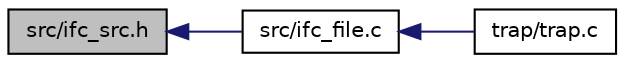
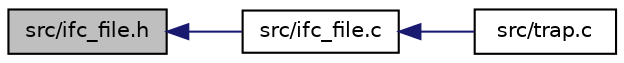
node "src/ifc_src.h": label "src/ifc_src.h" -> "src/ifc_file.h"
node "trap/trap.c": label "trap/trap.c" -> "src/trap.c"
